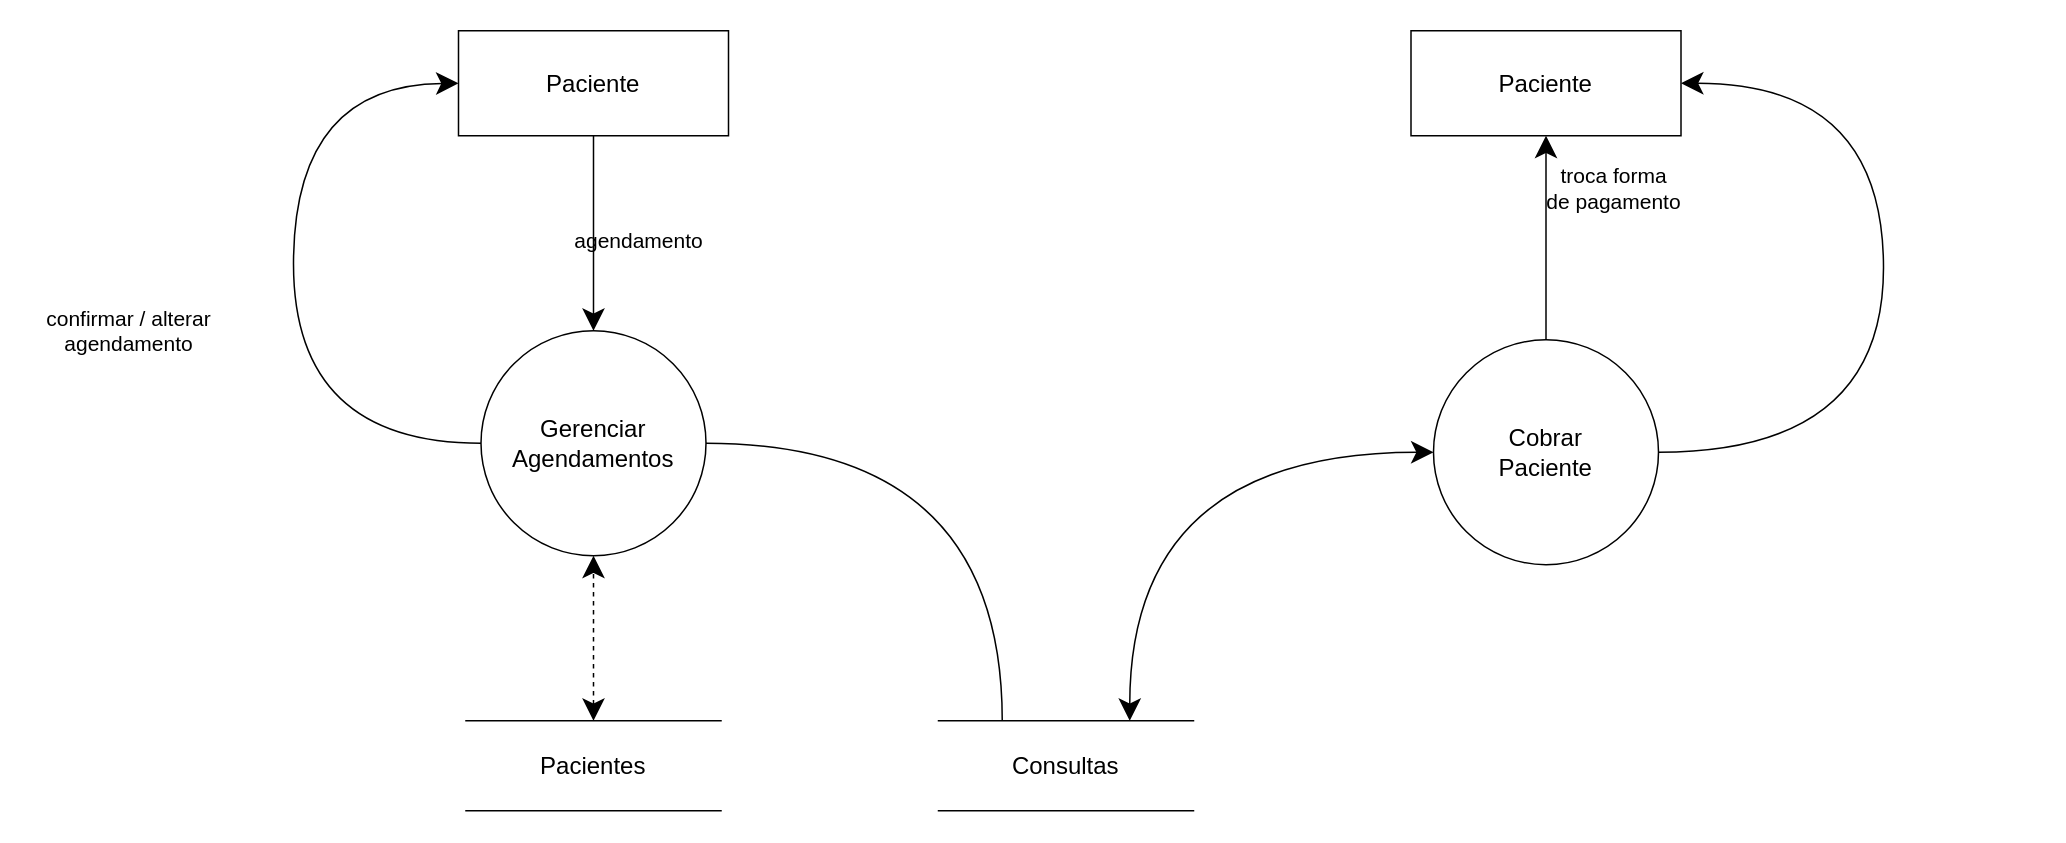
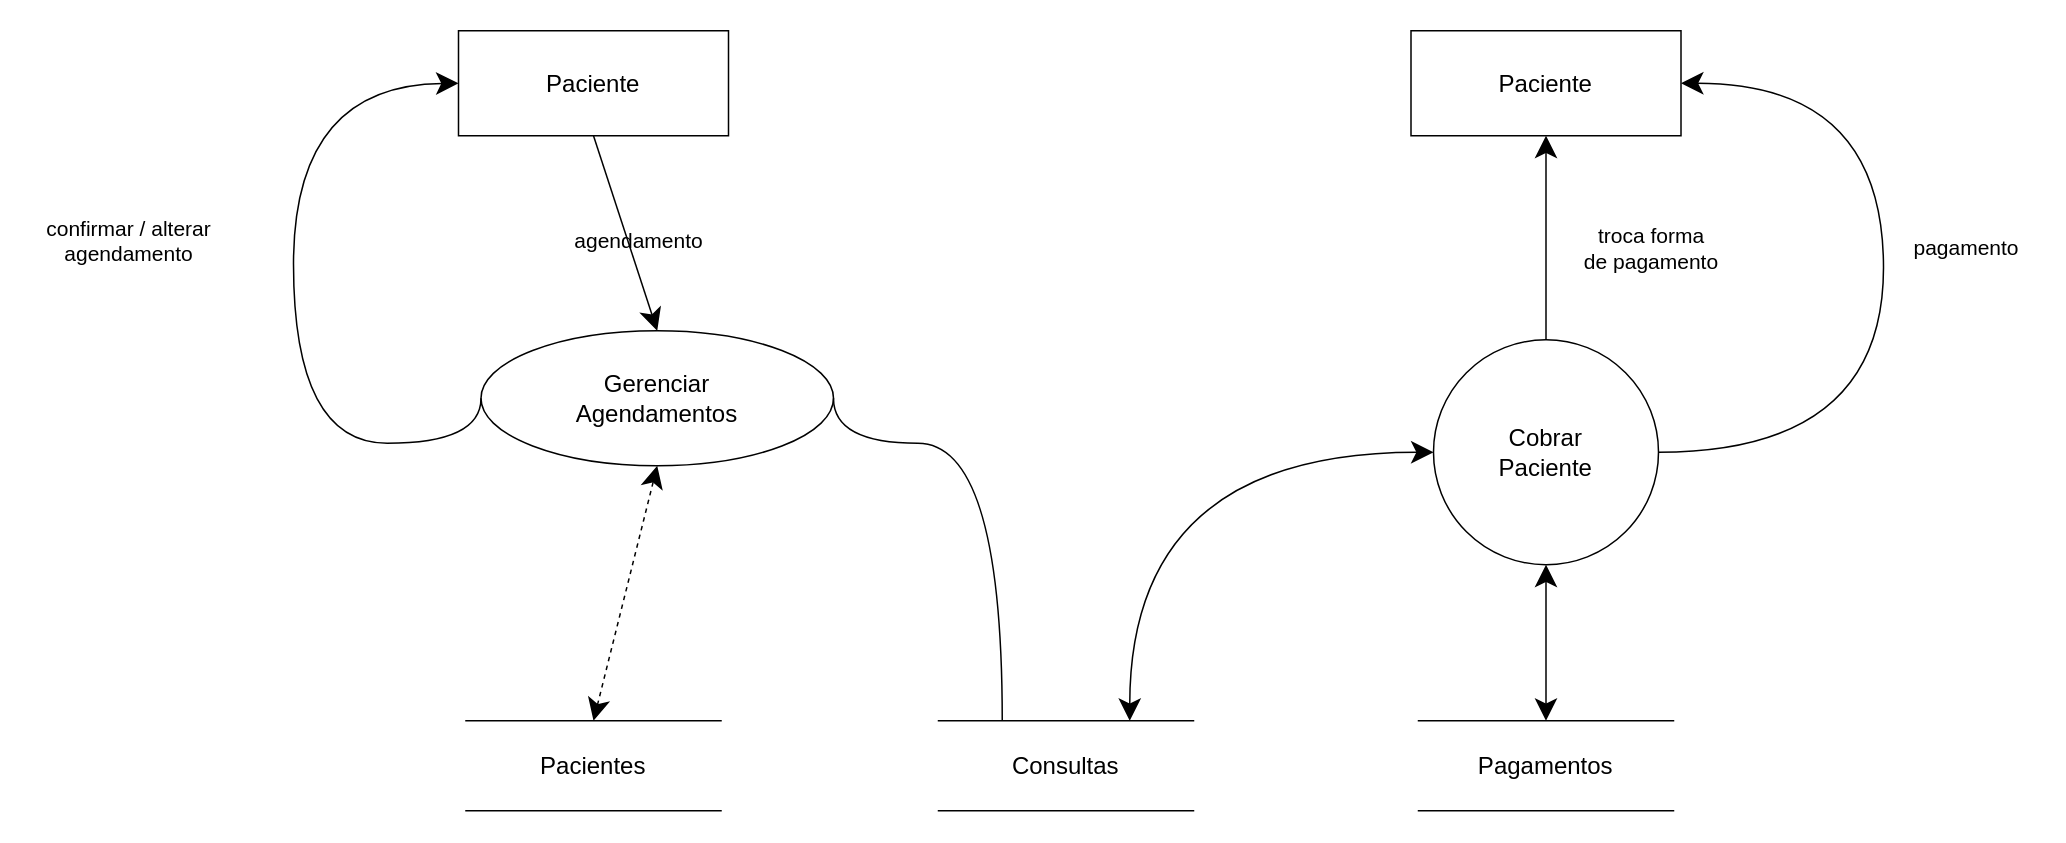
node "troca forma de pagamento": moved (1613, 188) -> (1651, 248)
node "pagamento": added
node "confirmar / alterar agendamento": moved (128, 331) -> (128, 241)
node "Gerenciar Agendamentos": size 225x225 -> 353x135
edge "Cobrar Paciente" -- "Pagamentos": added
node "Pagamentos": added
